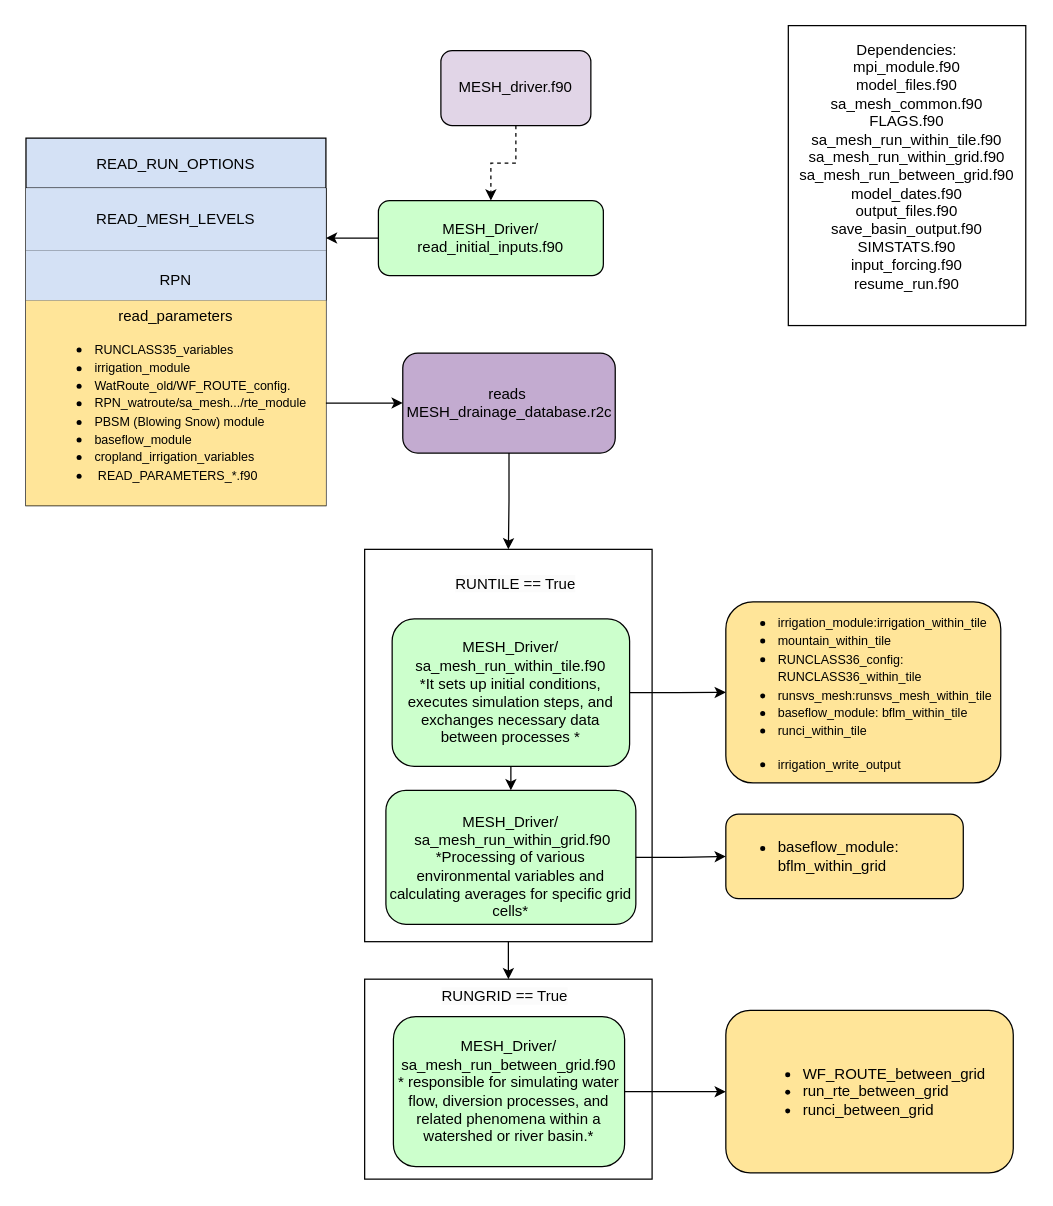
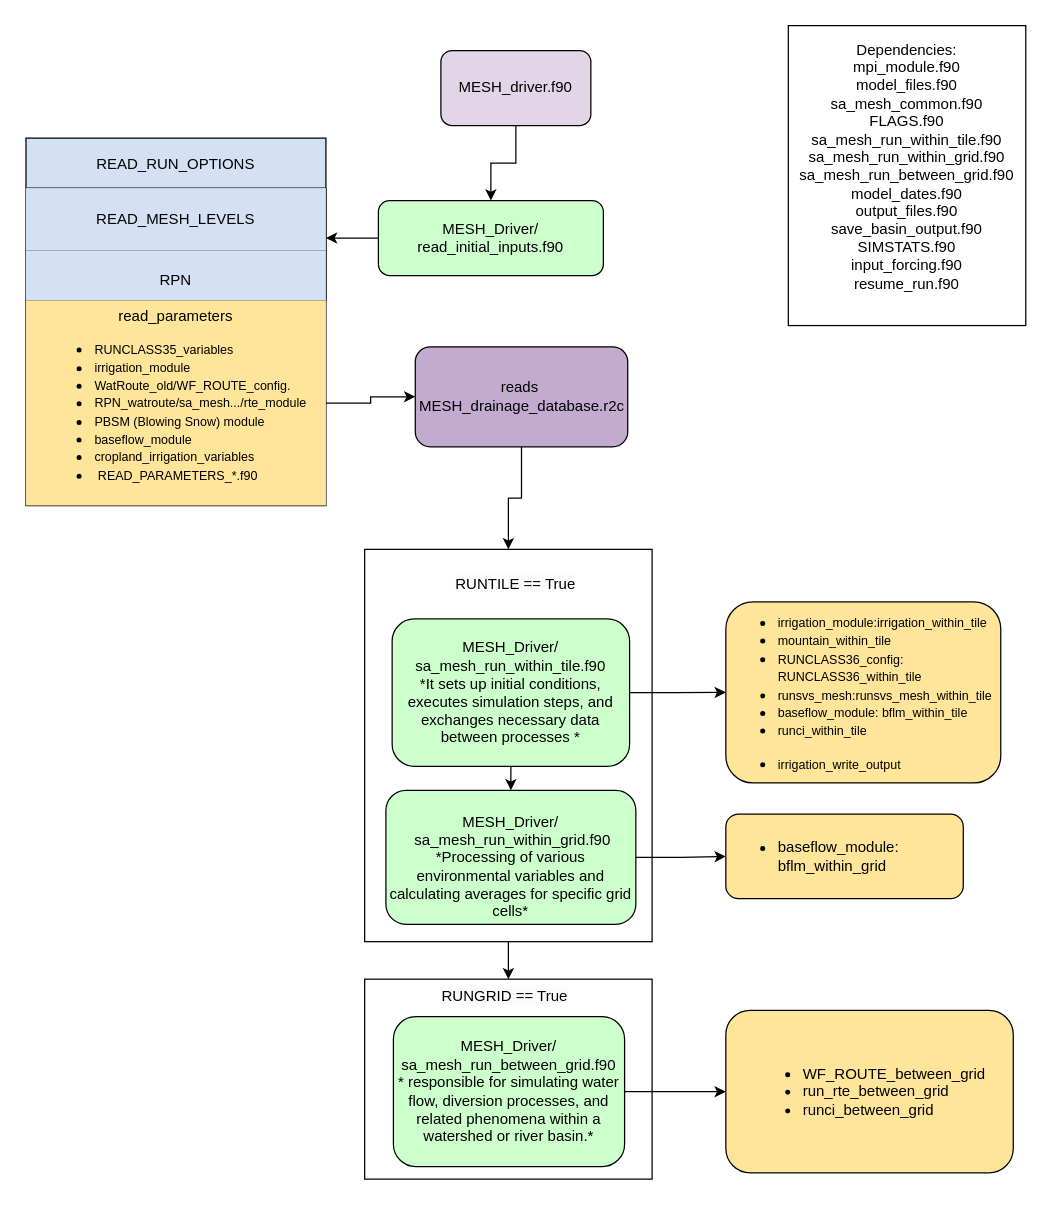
edge "MESH_driver.f90" -> "MESH_Driver/ read_initial_inputs.f90": style dashed -> solid
node "reads MESH_drainage_database.r2c": moved (509, 403) -> (521, 397)
